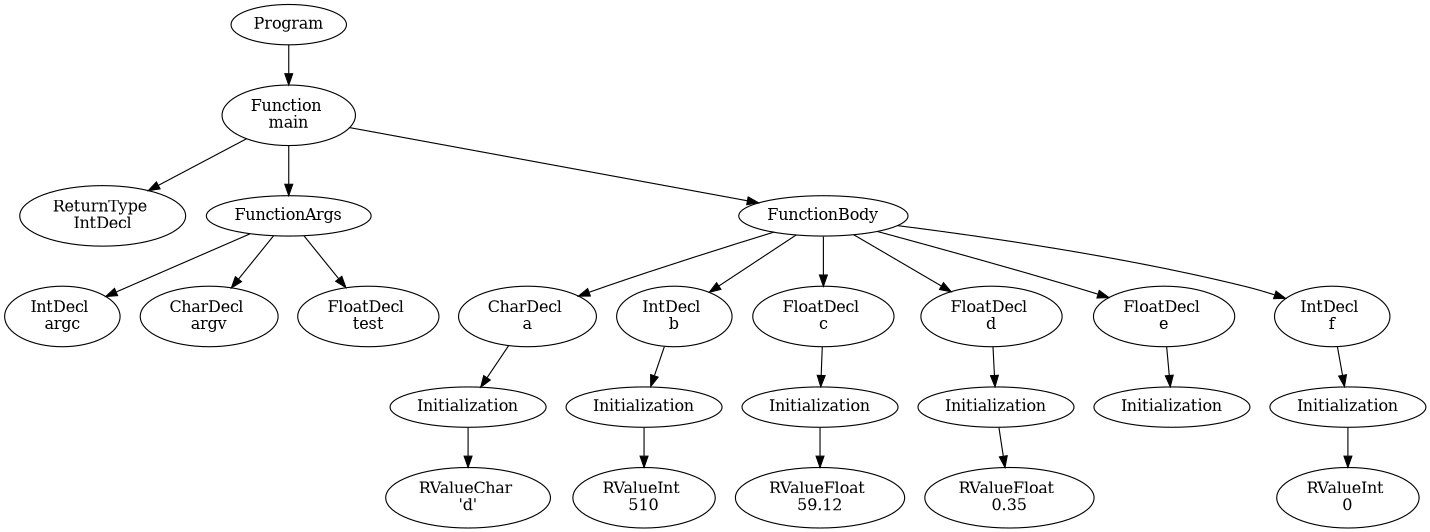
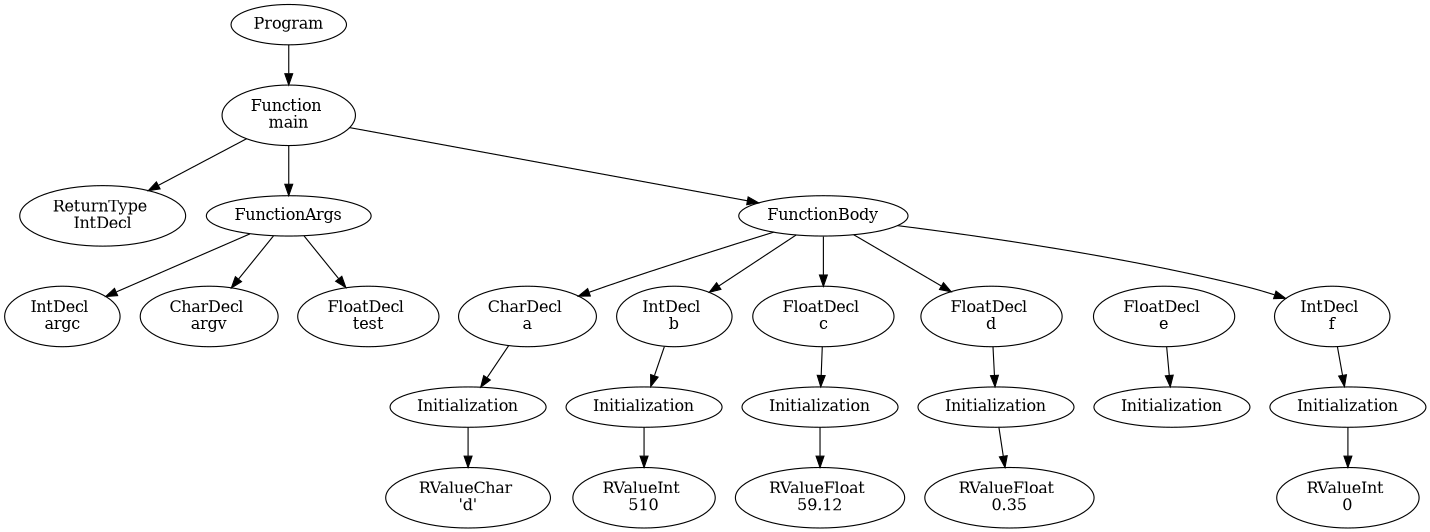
edge "FunctionBody" -> "FloatDecl e": removed
